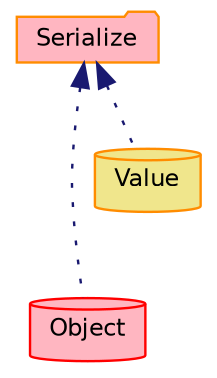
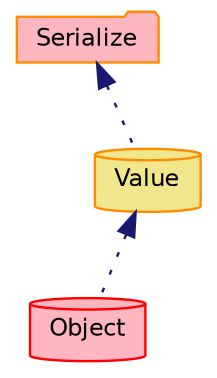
edge "Object" -> "Serialize": now "Object" -> "Value"
